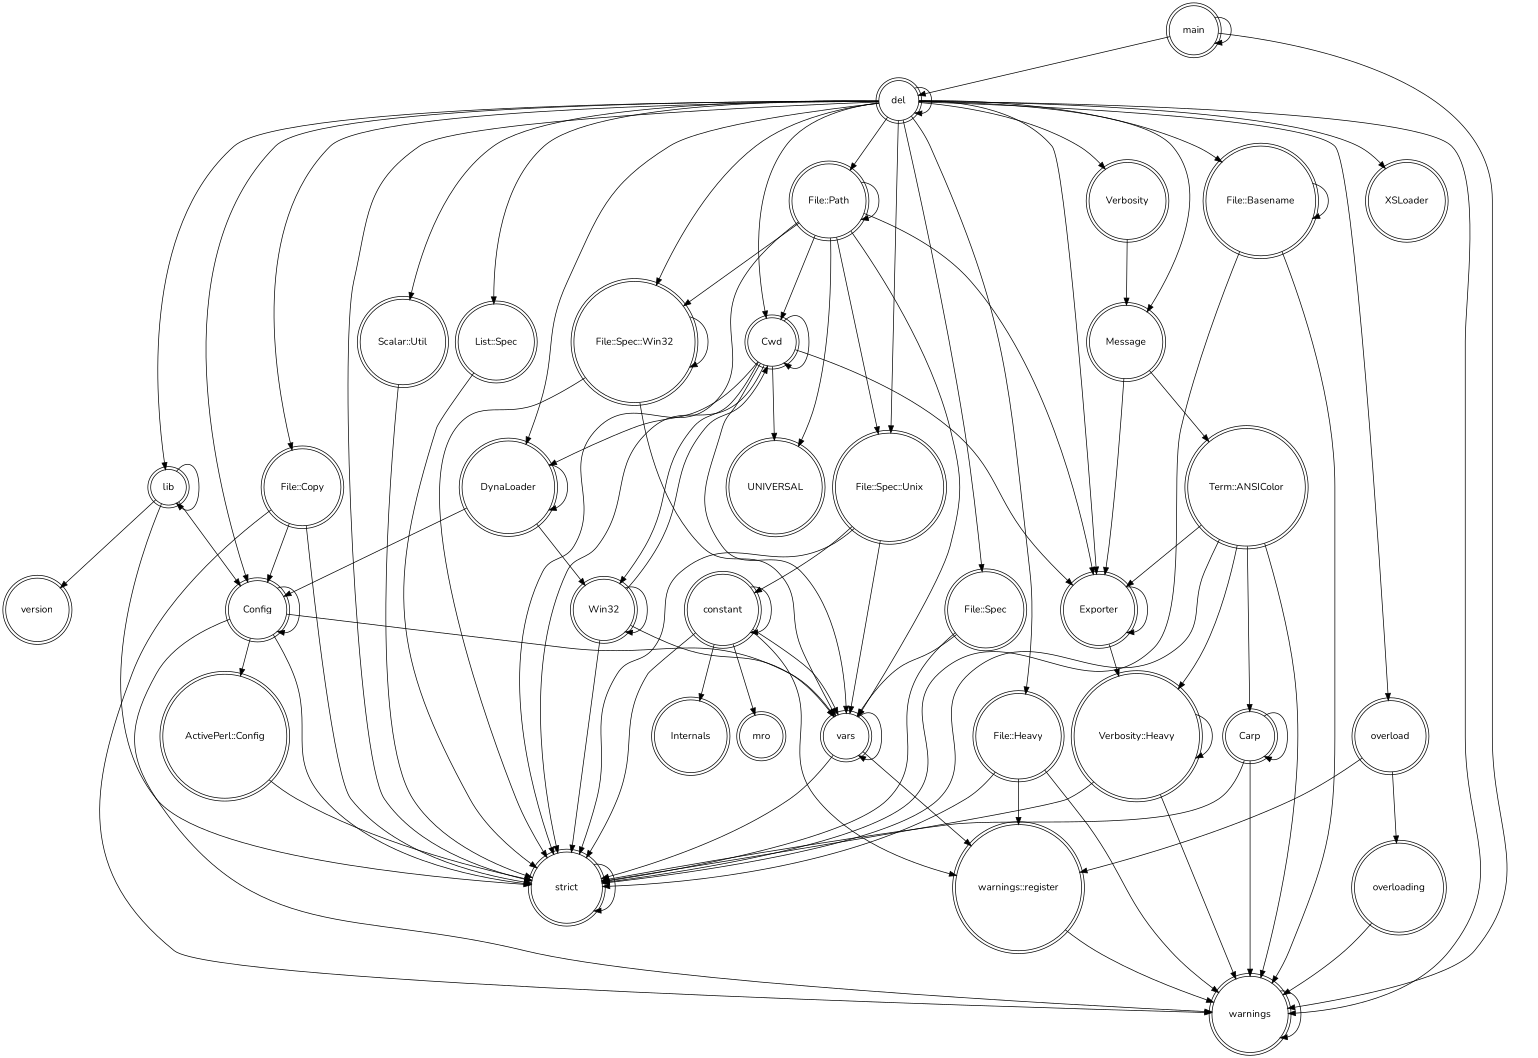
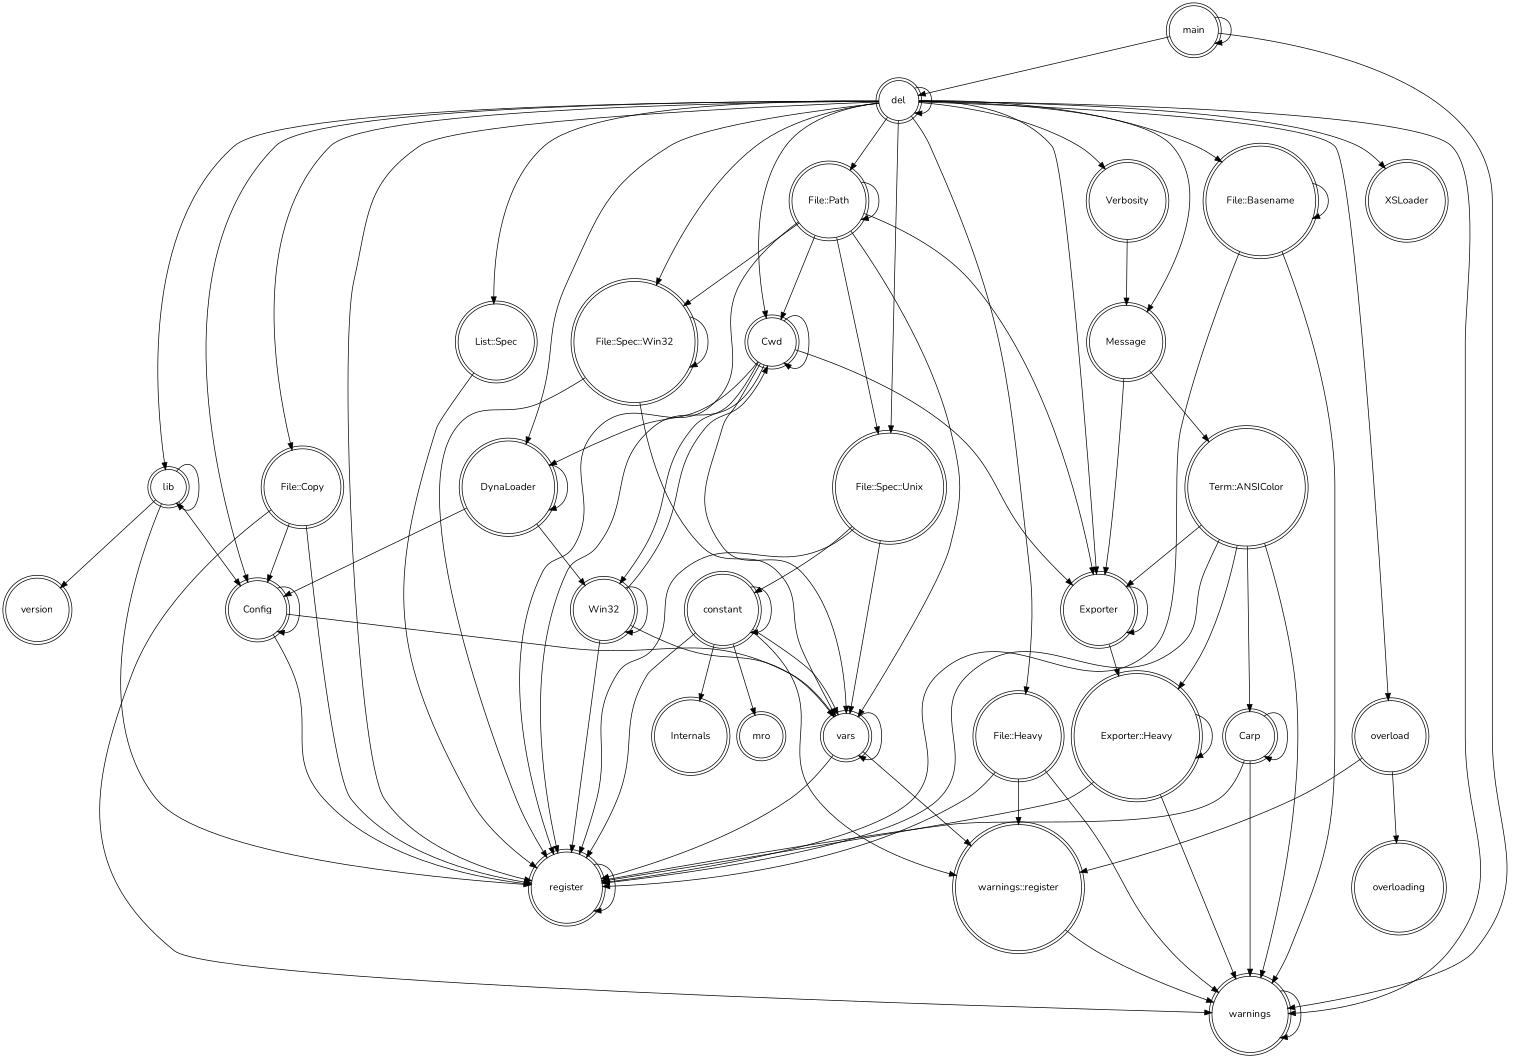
node "Scalar::Util": removed
node "UNIVERSAL": removed
node "File::Spec": removed
node "ActivePerl::Config": removed
node "Verbosity::Heavy": label "Verbosity::Heavy" -> "Exporter::Heavy"
node "strict": label "strict" -> "register"
edge "Config" -> "warnings": removed
edge "overloading" -> "warnings": removed
